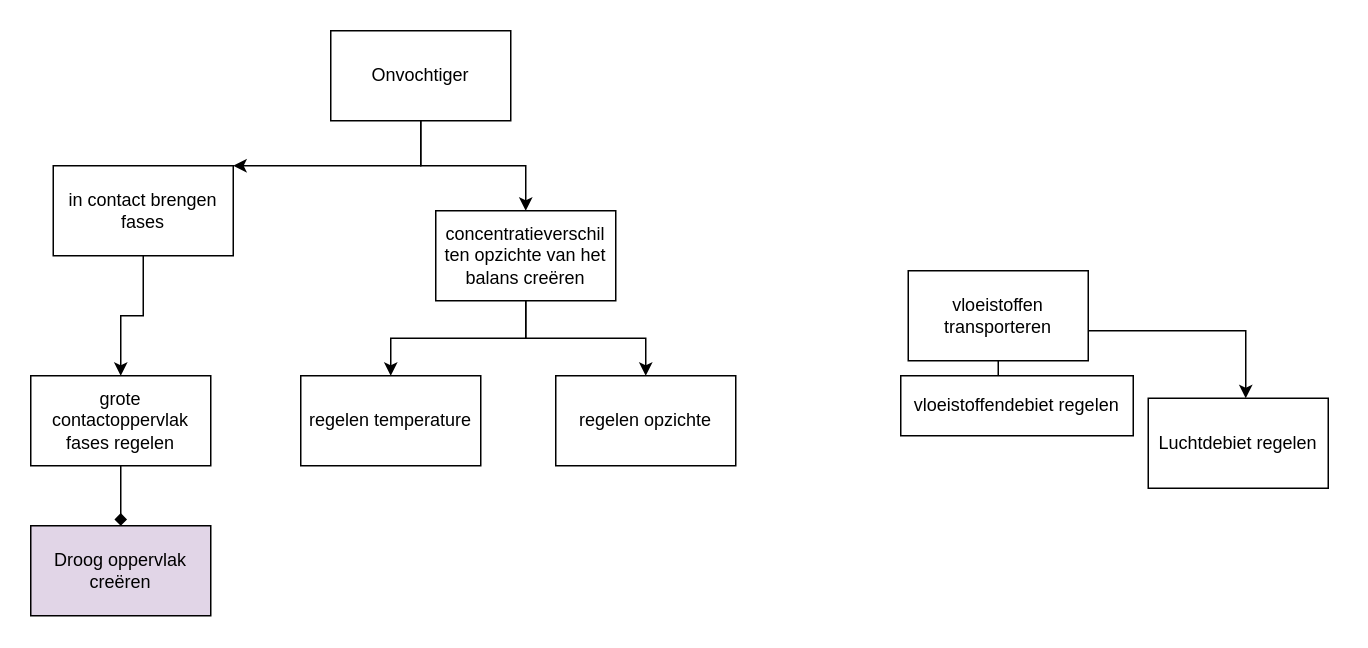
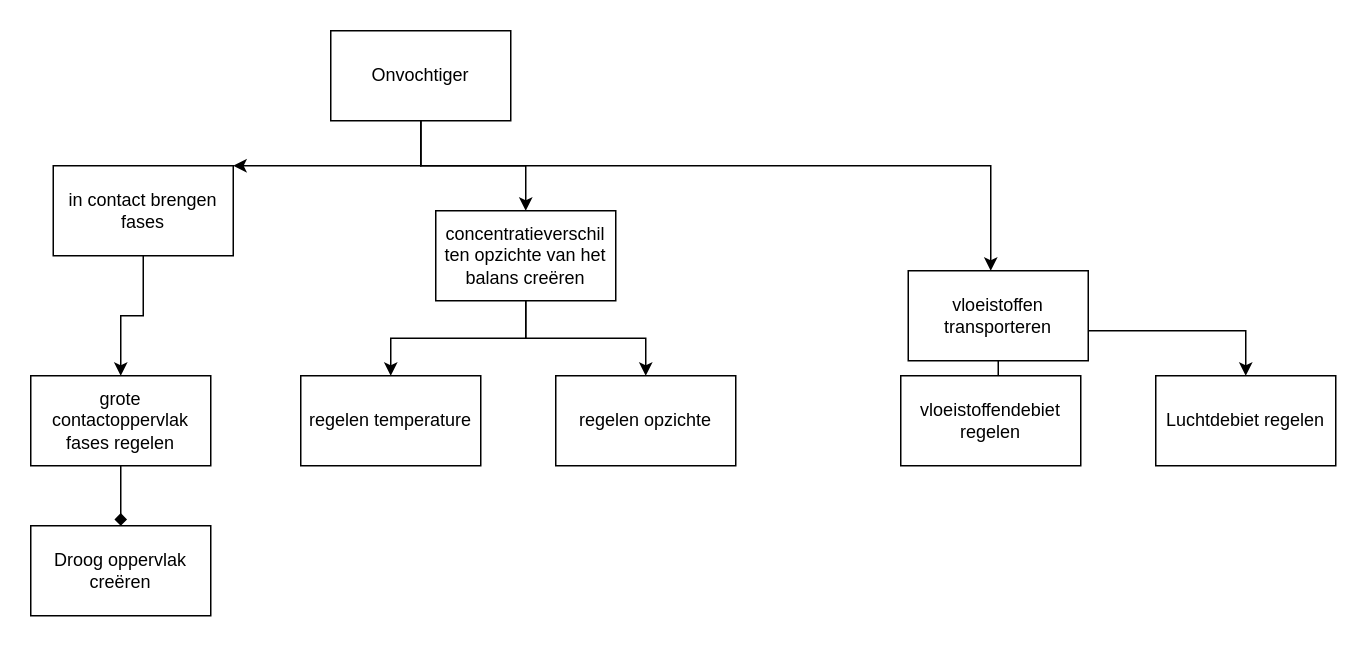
edge "Onvochtiger" -> "vloeistoffen transporteren": added
node "vloeistoffendebiet regelen": size 233x60 -> 180x90
node "Luchtdebiet regelen": moved (1238, 443) -> (1246, 421)
node "Droog oppervlak creëren": fillcolor #e1d5e7 -> #ffffff
